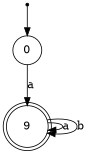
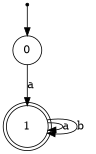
node "9": label "9" -> "1"
